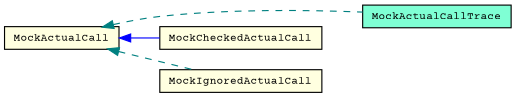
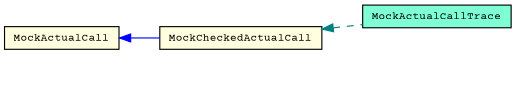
edge "MockActualCallTrace" -> "MockActualCall": now "MockActualCallTrace" -> "MockCheckedActualCall"
node "MockIgnoredActualCall": removed
